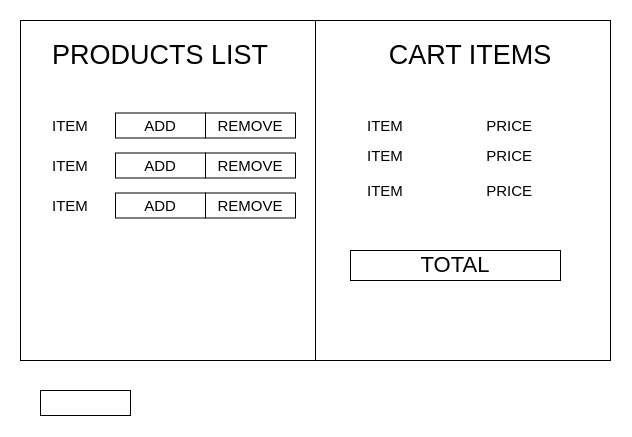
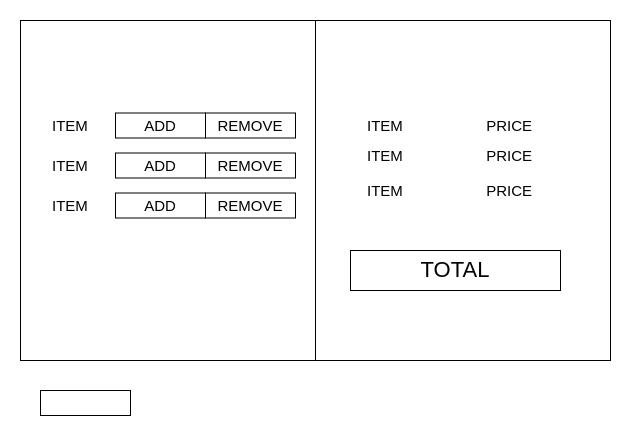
node "PRODUCTS LIST": removed
node "CART ITEMS": removed
node "TOTAL": size 210x30 -> 210x40
